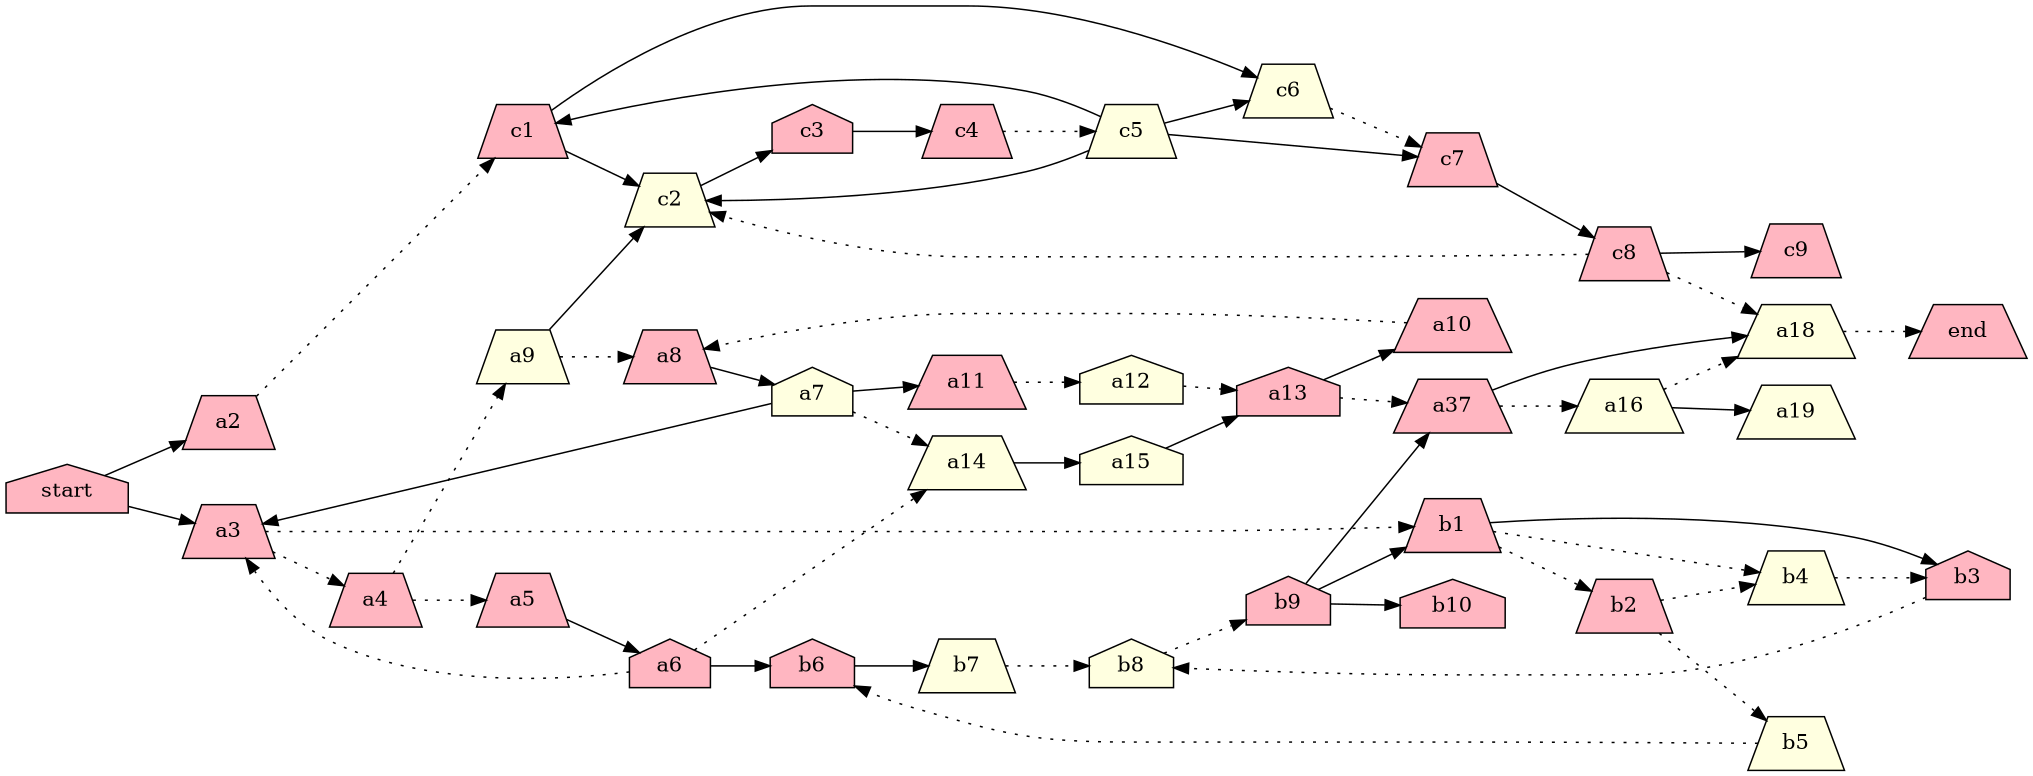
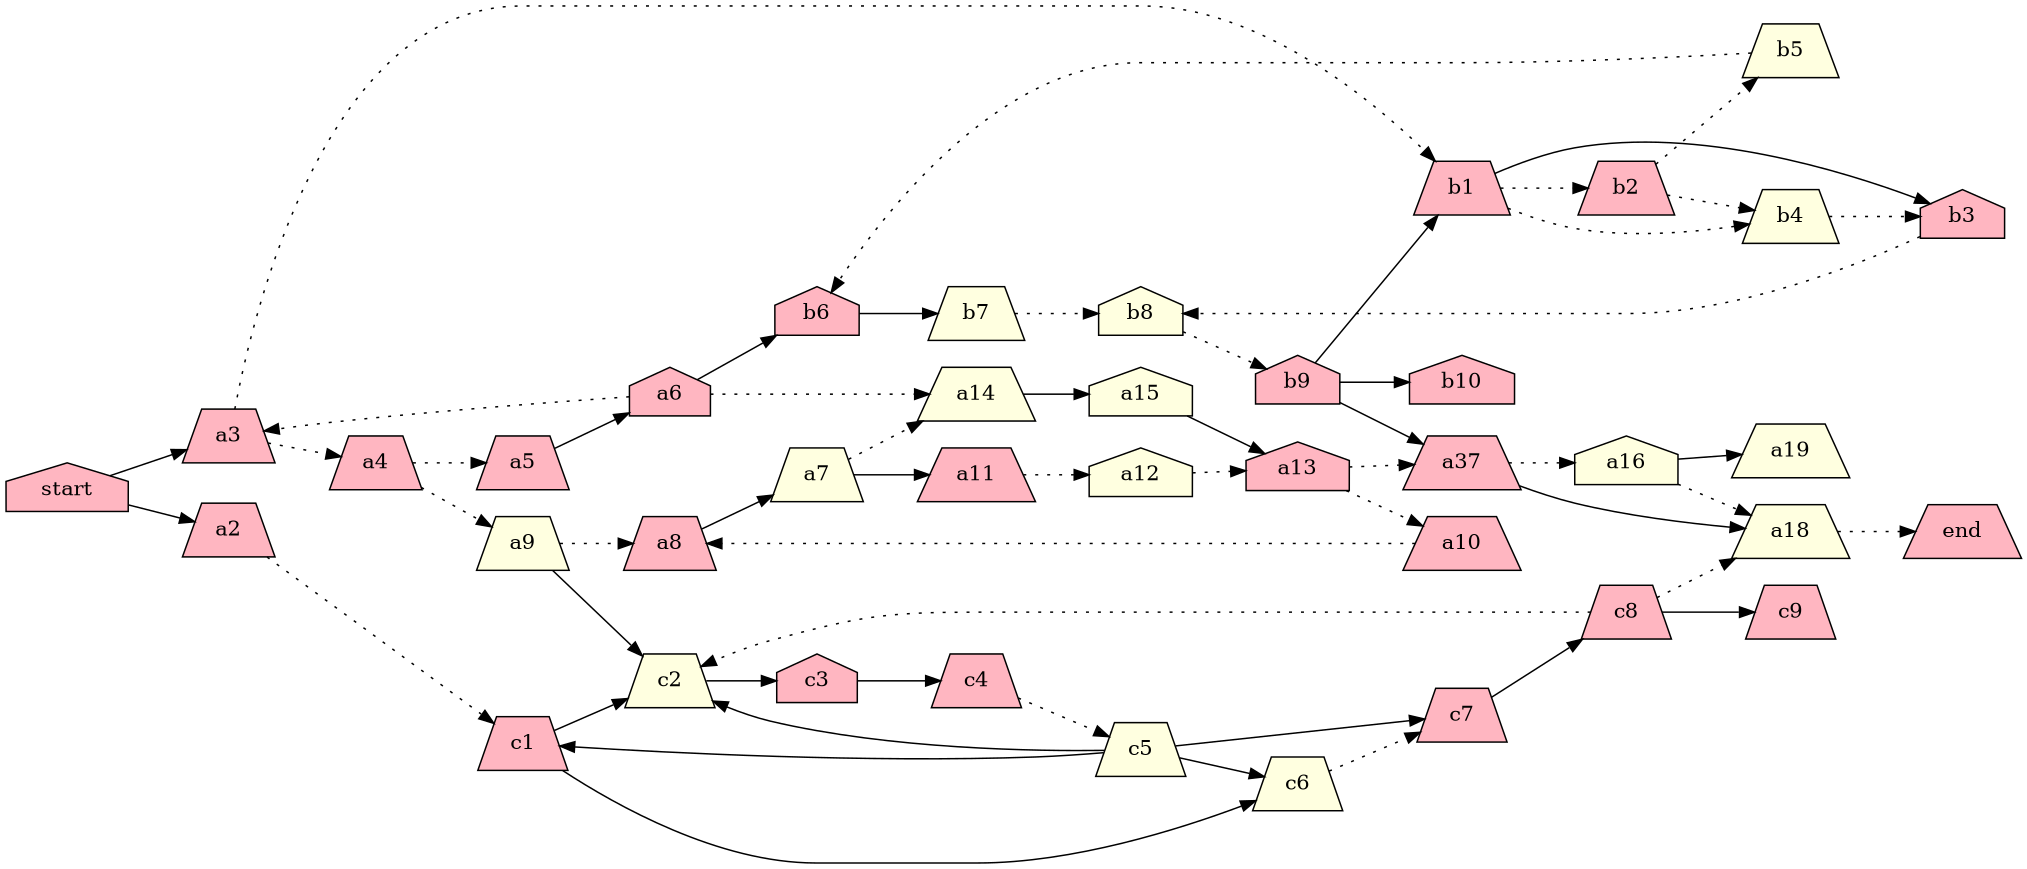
edge "a13" -> "a10": style solid -> dotted
node "a7": shape house -> trapezium
node "a16": shape trapezium -> house
edge "a7" -> "a3": removed
